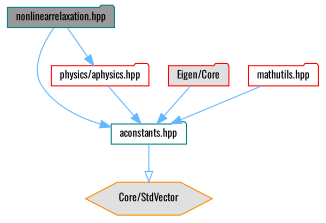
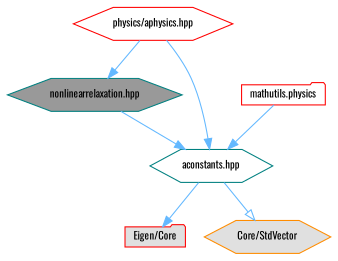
node "nonlinearrelaxation.hpp": shape folder -> hexagon
edge "nonlinearrelaxation.hpp" -> "physics/aphysics.hpp": reversed
node "physics/aphysics.hpp": shape folder -> hexagon
node "mathutils.hpp": label "mathutils.hpp" -> "mathutils.physics"
edge "Eigen/Core" -> "aconstants.hpp": reversed
node "aconstants.hpp": shape folder -> hexagon
